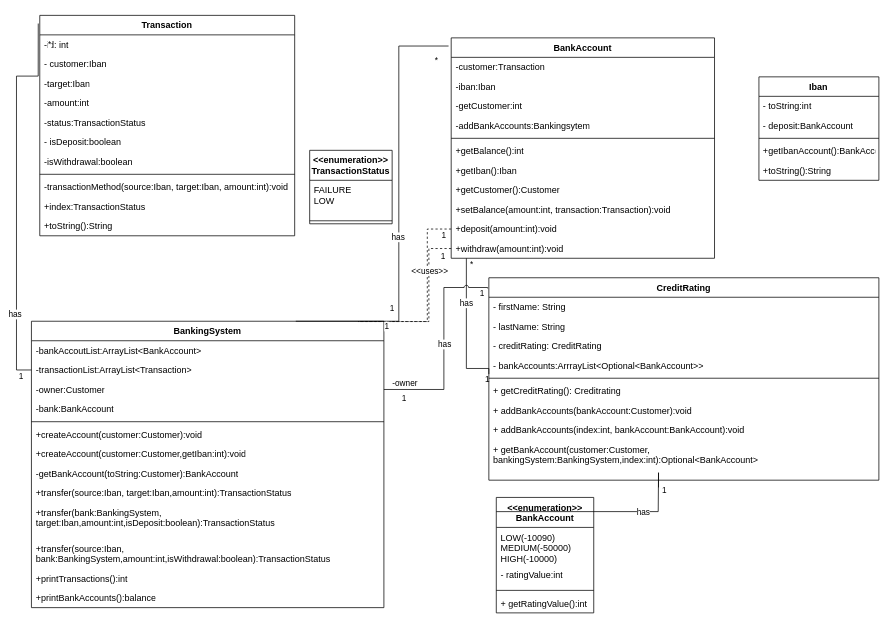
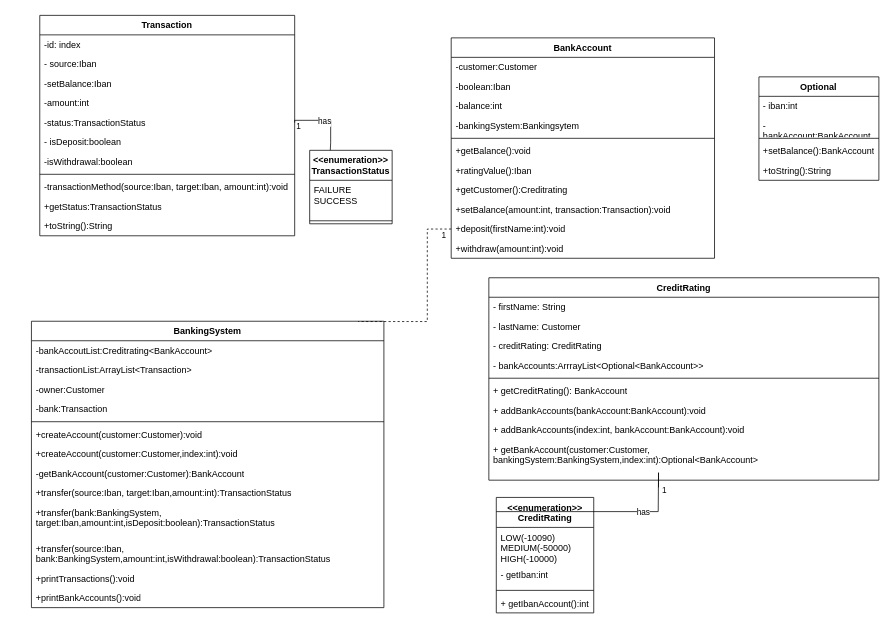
node "-id: int": label "-id: int" -> "-id: index"
node "- customer:Iban": label "- customer:Iban" -> "- source:Iban"
node "-customer:Transaction": label "-customer:Transaction" -> "-customer:Customer"
node "-target:Iban": label "-target:Iban" -> "-setBalance:Iban"
node "-iban:Iban": label "-iban:Iban" -> "-boolean:Iban"
node "Iban": label "Iban" -> "Optional"
node "-getCustomer:int": label "-getCustomer:int" -> "-balance:int"
node "- toString:int": label "- toString:int" -> "- iban:int"
edge "-status:TransactionStatus" -- "<<enumeration>> TransactionStatus": added, labels "1", "has"
node "-addBankAccounts:Bankingsytem": label "-addBankAccounts:Bankingsytem" -> "-bankingSystem:Bankingsytem"
node "- deposit:BankAccount": label "- deposit:BankAccount" -> "- bankAccount:BankAccount"
node "+getBalance():int": label "+getBalance():int" -> "+getBalance():void"
node "+getIbanAccount():BankAccount": label "+getIbanAccount():BankAccount" -> "+setBalance():BankAccount"
node "+getIban():Iban": label "+getIban():Iban" -> "+ratingValue():Iban"
edge "BankAccount" -- "BankingSystem": removed, labels "*", "has", "1"
node "+getCustomer():Customer": label "+getCustomer():Customer" -> "+getCustomer():Creditrating"
node "FAILURE LOW": label "FAILURE LOW" -> "FAILURE SUCCESS"
node "+index:TransactionStatus": label "+index:TransactionStatus" -> "+getStatus:TransactionStatus"
edge "Transaction" -- "-transactionList:ArrayList<Transaction>": removed, labels "*", "has", "1"
node "+deposit(amount:int):void": label "+deposit(amount:int):void" -> "+deposit(firstName:int):void"
edge "+withdraw(amount:int):void" -- "BankingSystem": removed, labels "1", "<<uses>>", "1"
edge "BankAccount" -- "CreditRating": removed, labels "*", "has", "1"
node "- lastName: String": label "- lastName: String" -> "- lastName: Customer"
edge "CreditRating" -- "-owner:Customer": removed, labels "1", "has", "1", "-owner"
node "-bankAccoutList:ArrayList<BankAccount>": label "-bankAccoutList:ArrayList<BankAccount>" -> "-bankAccoutList:Creditrating<BankAccount>"
node "+ getCreditRating(): Creditrating": label "+ getCreditRating(): Creditrating" -> "+ getCreditRating(): BankAccount"
node "-bank:BankAccount": label "-bank:BankAccount" -> "-bank:Transaction"
node "+ addBankAccounts(bankAccount:Customer):void": label "+ addBankAccounts(bankAccount:Customer):void" -> "+ addBankAccounts(bankAccount:BankAccount):void"
node "+createAccount(customer:Customer,getIban:int):void": label "+createAccount(customer:Customer,getIban:int):void" -> "+createAccount(customer:Customer,index:int):void"
node "-getBankAccount(toString:Customer):BankAccount": label "-getBankAccount(toString:Customer):BankAccount" -> "-getBankAccount(customer:Customer):BankAccount"
node "<<enumeration>> BankAccount": label "<<enumeration>> BankAccount" -> "<<enumeration>> CreditRating"
node "- ratingValue:int": label "- ratingValue:int" -> "- getIban:int"
node "+printTransactions():int": label "+printTransactions():int" -> "+printTransactions():void"
node "+printBankAccounts():balance": label "+printBankAccounts():balance" -> "+printBankAccounts():void"
node "+ getRatingValue():int": label "+ getRatingValue():int" -> "+ getIbanAccount():int"
